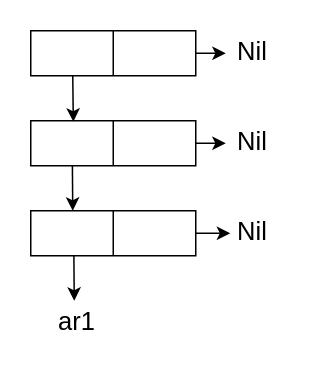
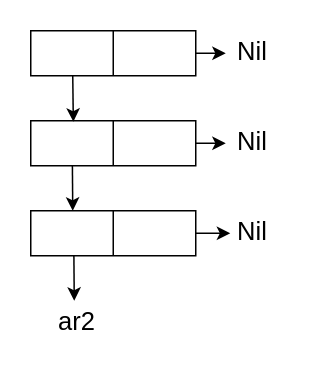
node "ar1": label "ar1" -> "ar2"
